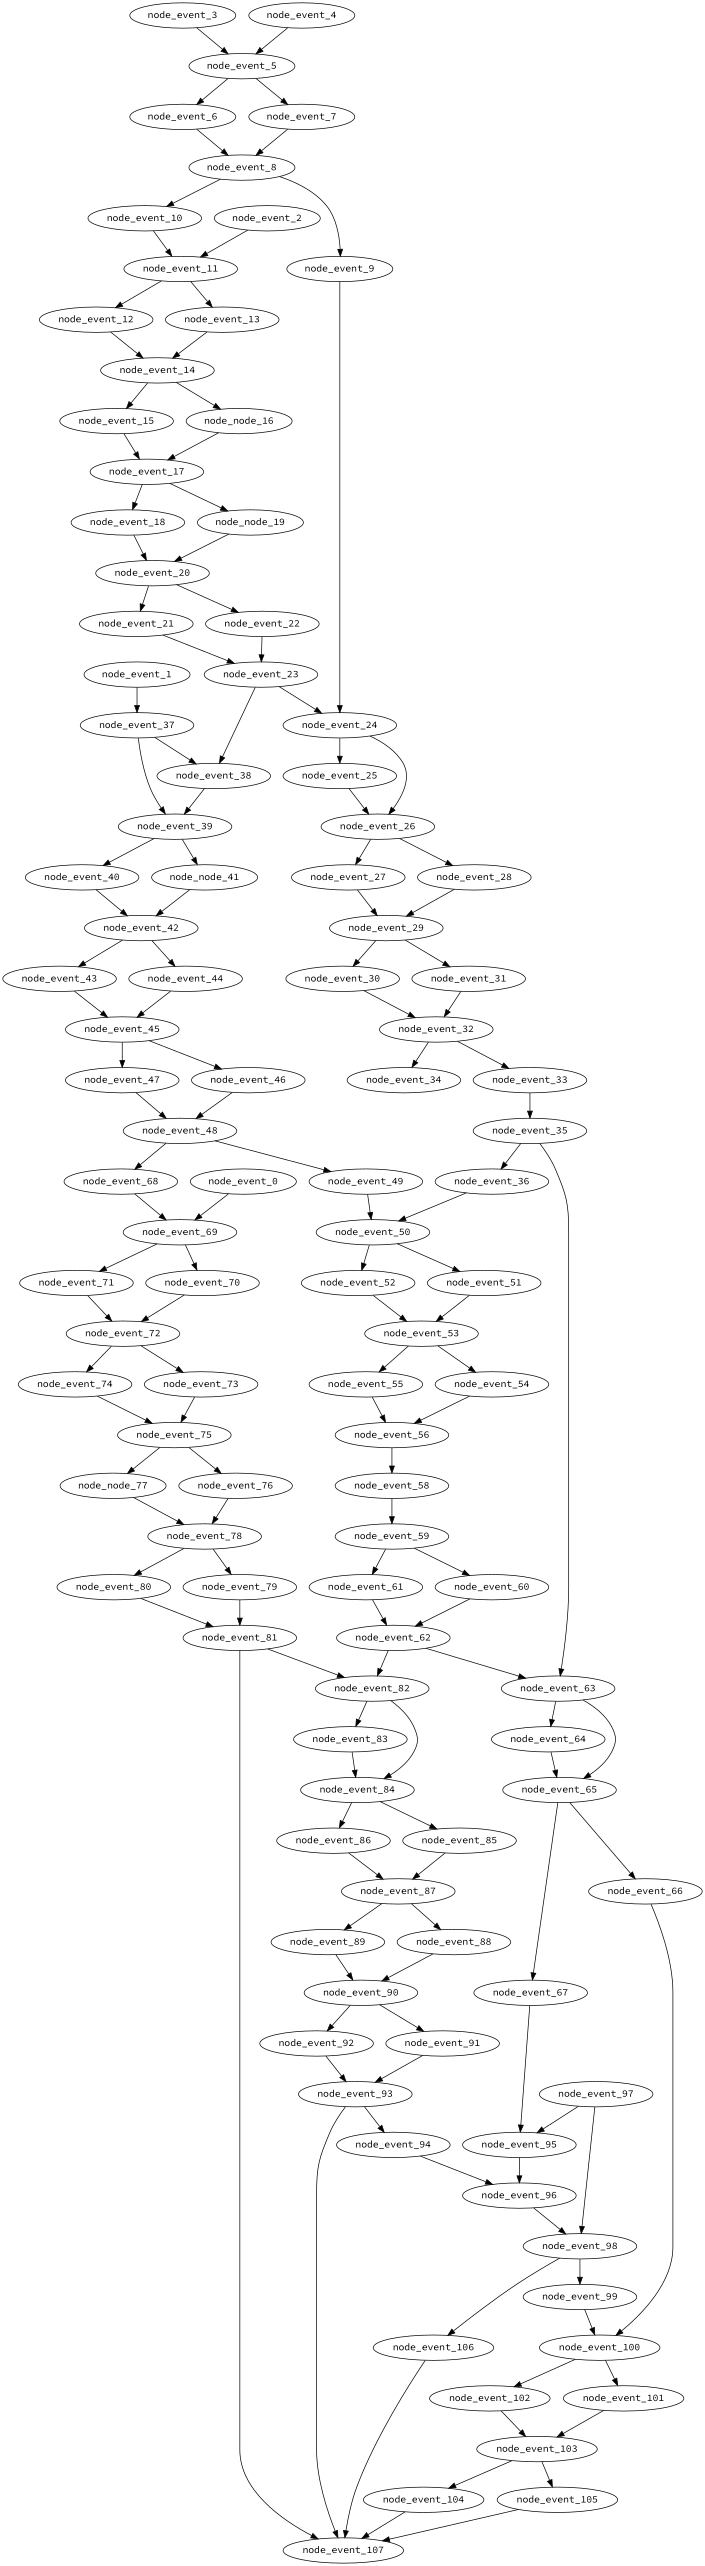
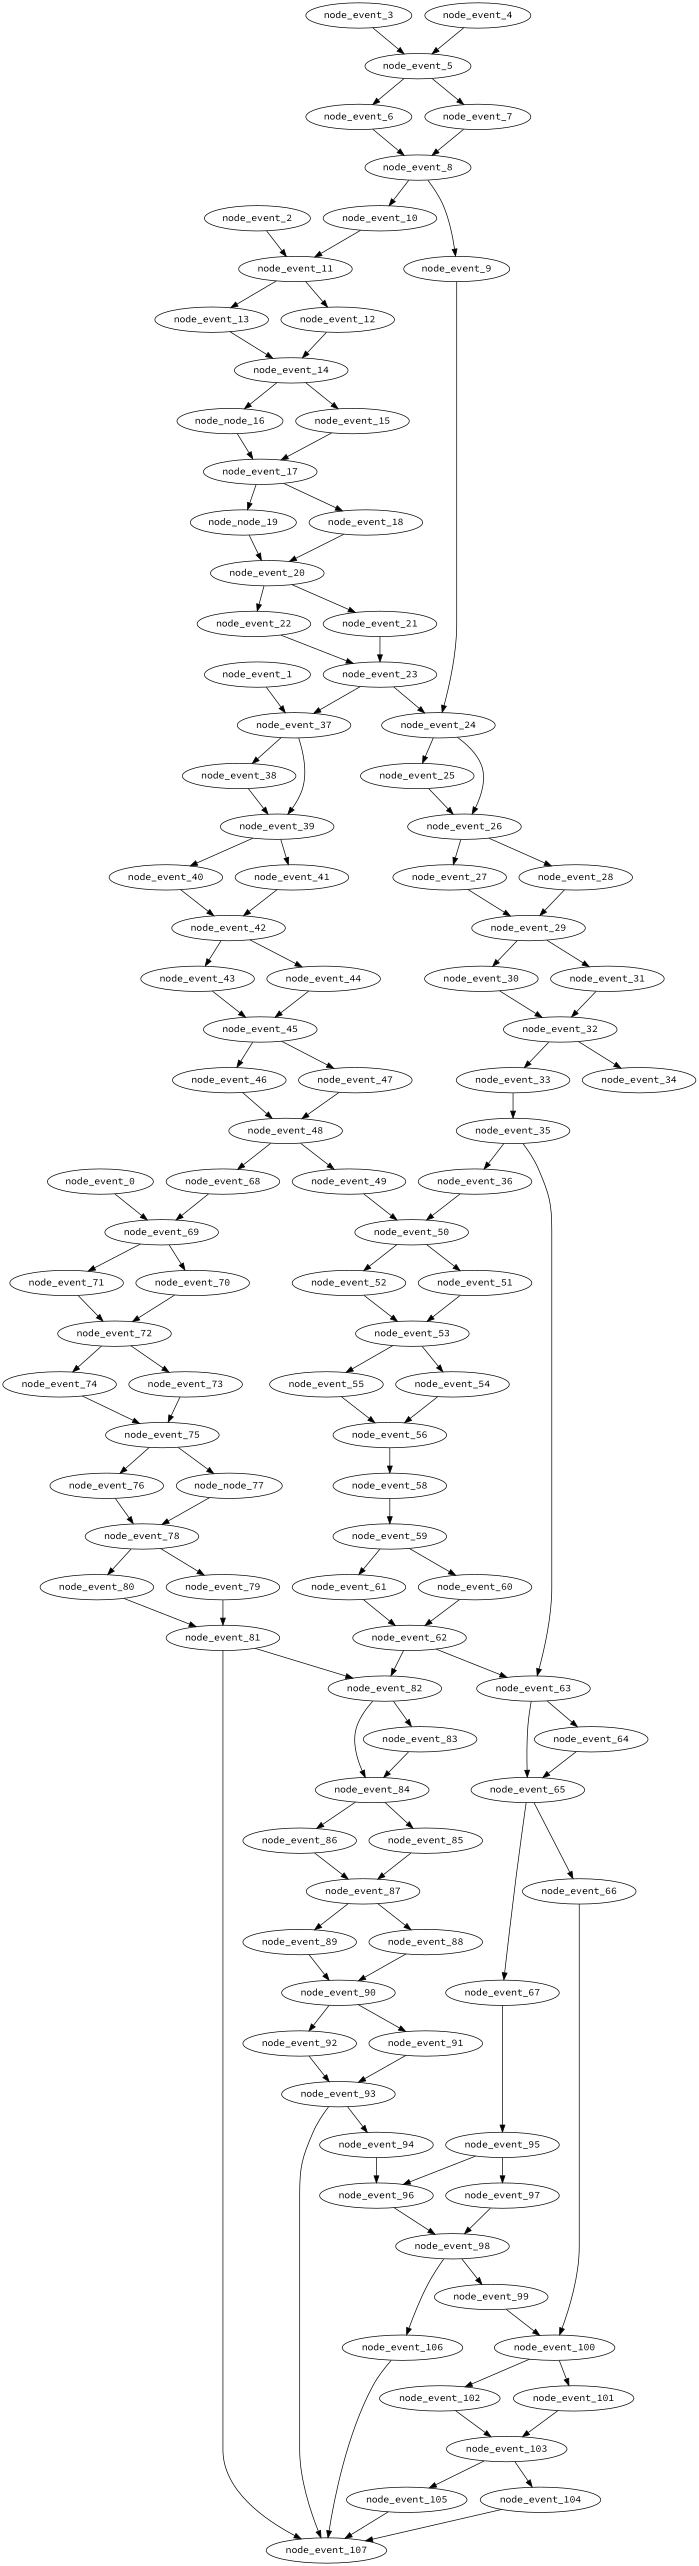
edge "node_event_23" -> "node_event_38": now "node_event_23" -> "node_event_37"
node "node_node_41": label "node_node_41" -> "node_event_41"
edge "node_event_97" -> "node_event_95": reversed
